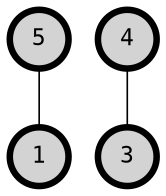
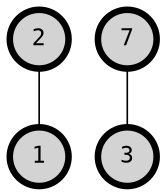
node "5": label "5" -> "2"
node "4": label "4" -> "7"
